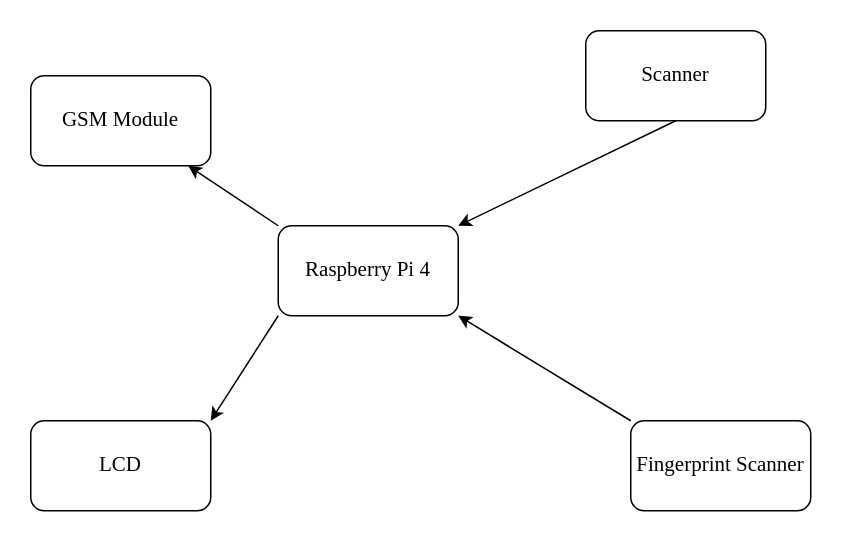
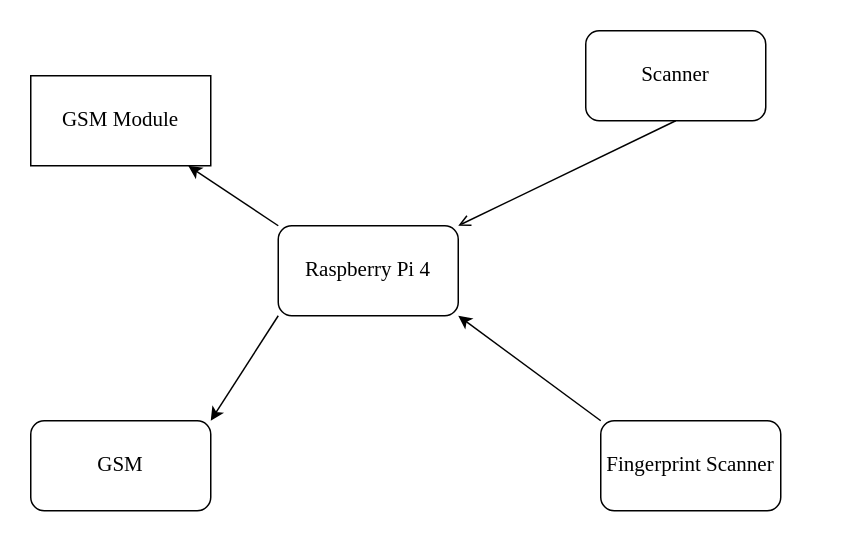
node "GSM Module": shape rounded rectangle -> rectangle
edge "Scanner" -> "Raspberry Pi 4": arrowhead classic -> open
node "LCD": label "LCD" -> "GSM"
node "Fingerprint Scanner": moved (721, 466) -> (691, 466)
